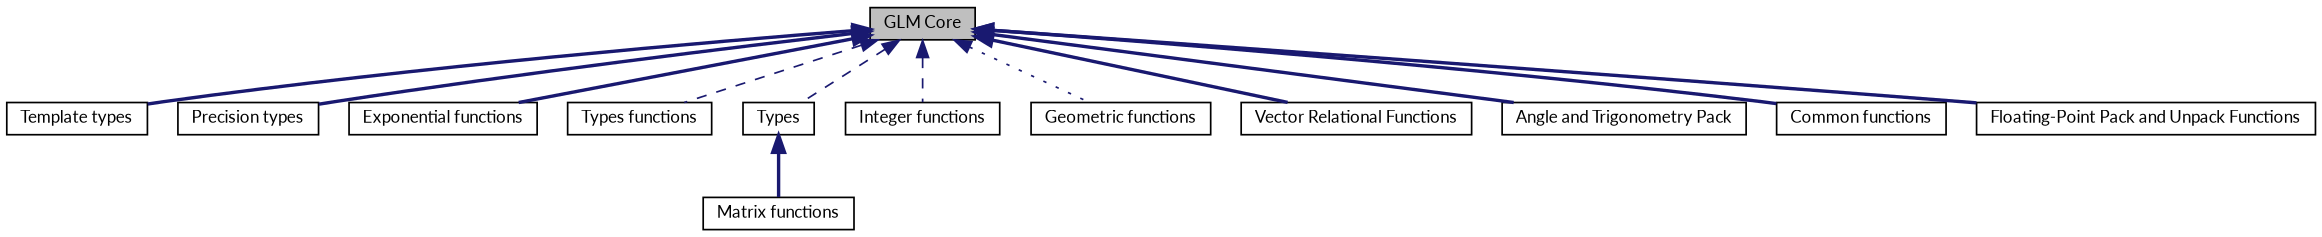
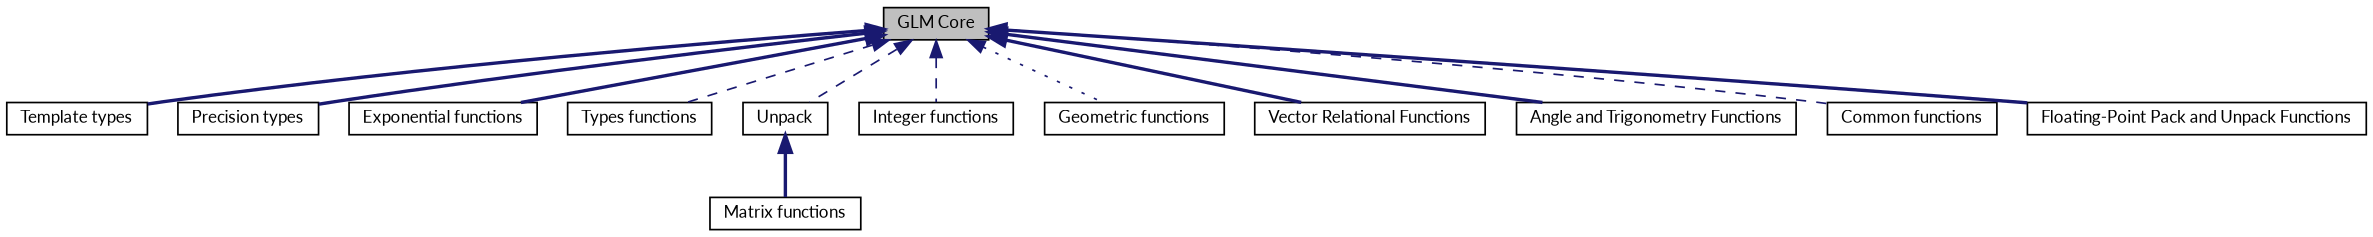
edge "Common functions" -> "GLM Core": style bold -> dashed
node "Types": label "Types" -> "Unpack"
node "Angle and Trigonometry Pack": label "Angle and Trigonometry Pack" -> "Angle and Trigonometry Functions"
